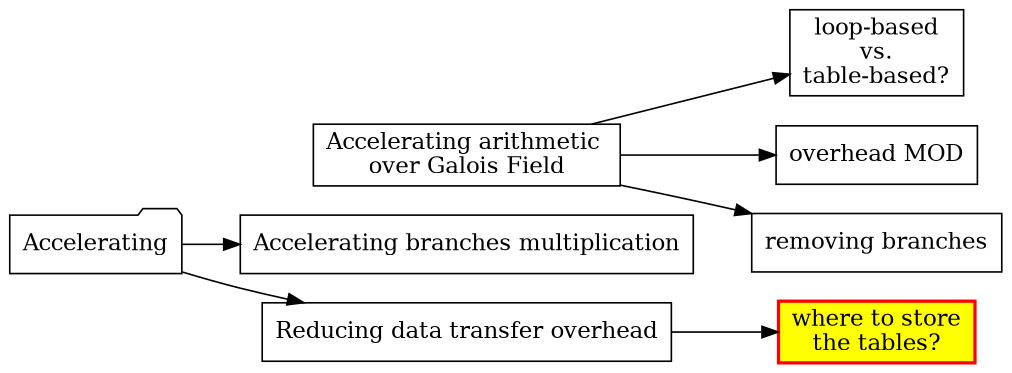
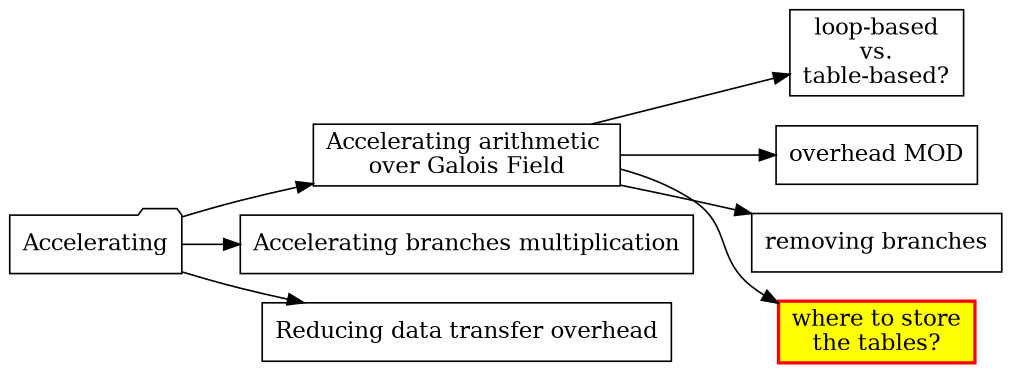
edge "Accelerating" -> "Accelerating arithmetic over Galois Field": added
edge "Reducing data transfer overhead" -> "where to store the tables?": now "Accelerating arithmetic over Galois Field" -> "where to store the tables?"
